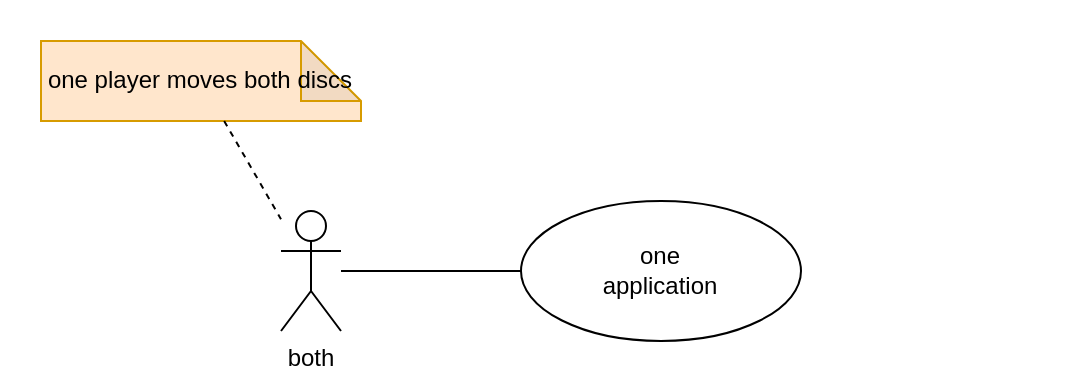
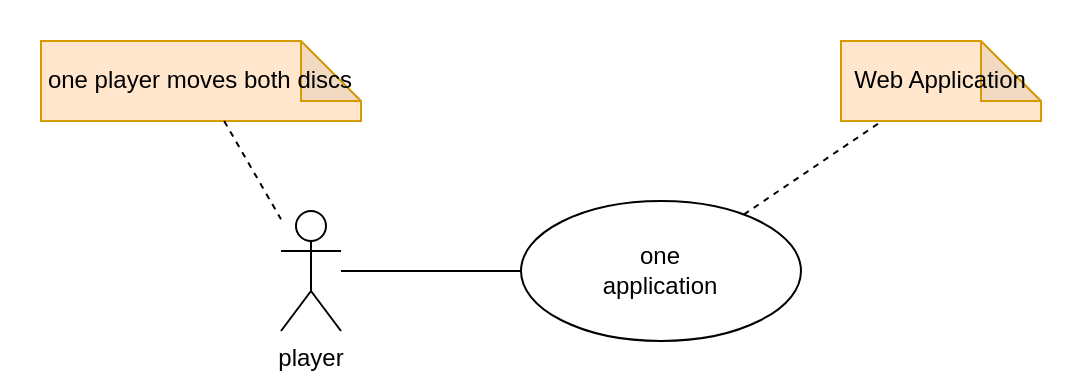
node "Web Application": added
edge "Web Application" -- "one application": added
node "both": label "both" -> "player"
